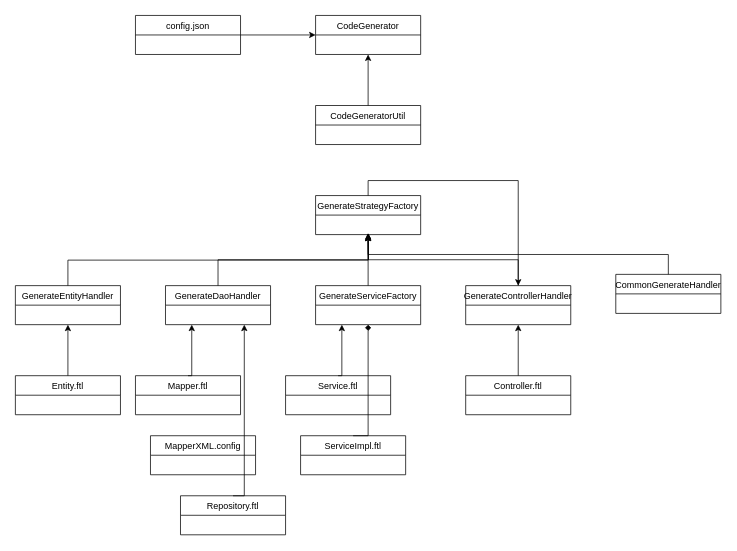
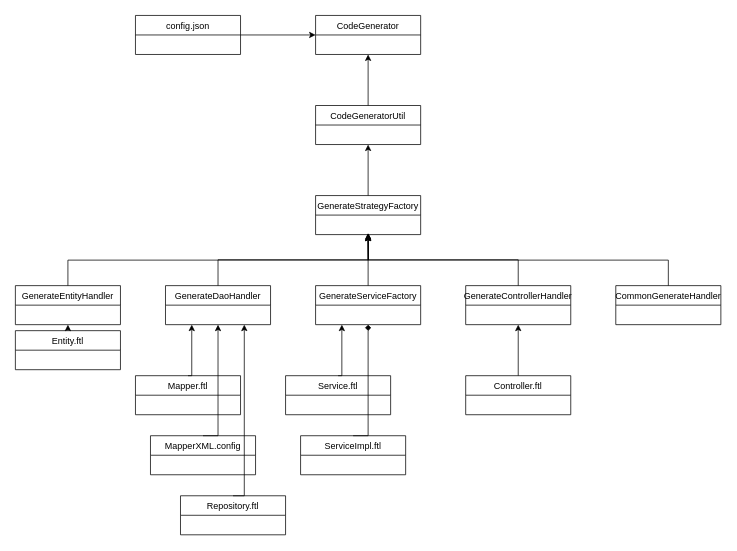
edge "GenerateStrategyFactory" -> "GenerateControllerHandler": now "GenerateStrategyFactory" -> "CodeGeneratorUtil"
node "CommonGenerateHandler": moved (668, 294) -> (668, 305)
edge "MapperXML.config" -> "GenerateDaoHandler": added
node "Entity.ftl": moved (68, 395) -> (68, 350)
